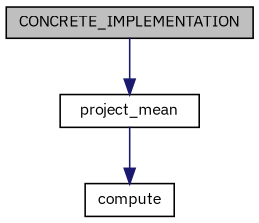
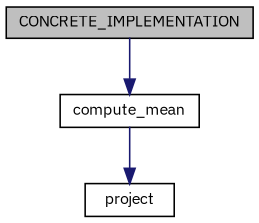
node "project_mean": label "project_mean" -> "compute_mean"
node "compute": label "compute" -> "project"
